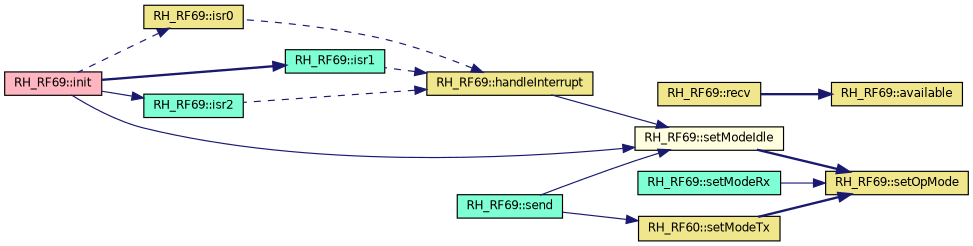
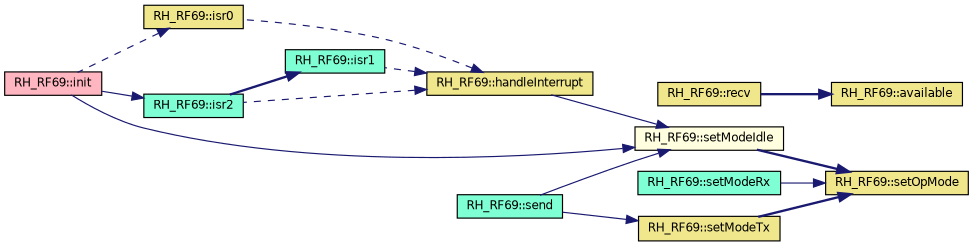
edge "RH_RF69::init" -> "RH_RF69::isr1": now "RH_RF69::isr2" -> "RH_RF69::isr1"
node "RH_RF60::setModeTx": label "RH_RF60::setModeTx" -> "RH_RF69::setModeTx"
